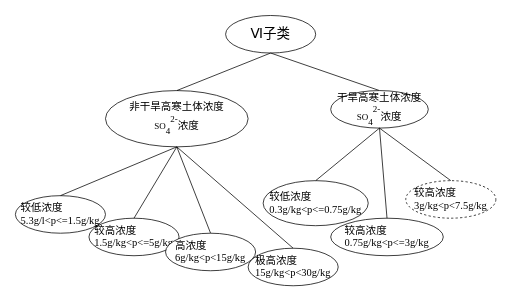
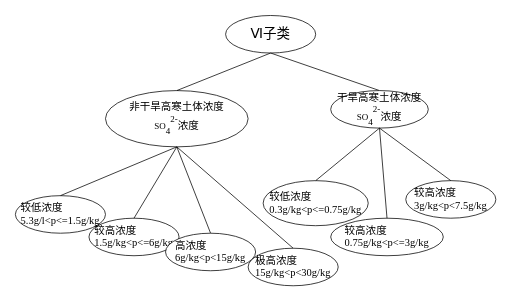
node "较高浓度 3g/kg<p<7.5g/kg": style dashed -> solid
node "较高浓度 1.5g/kg<p<=5g/kg": label "较高浓度 1.5g/kg<p<=5g/kg" -> "较高浓度 1.5g/kg<p<=6g/kg"
